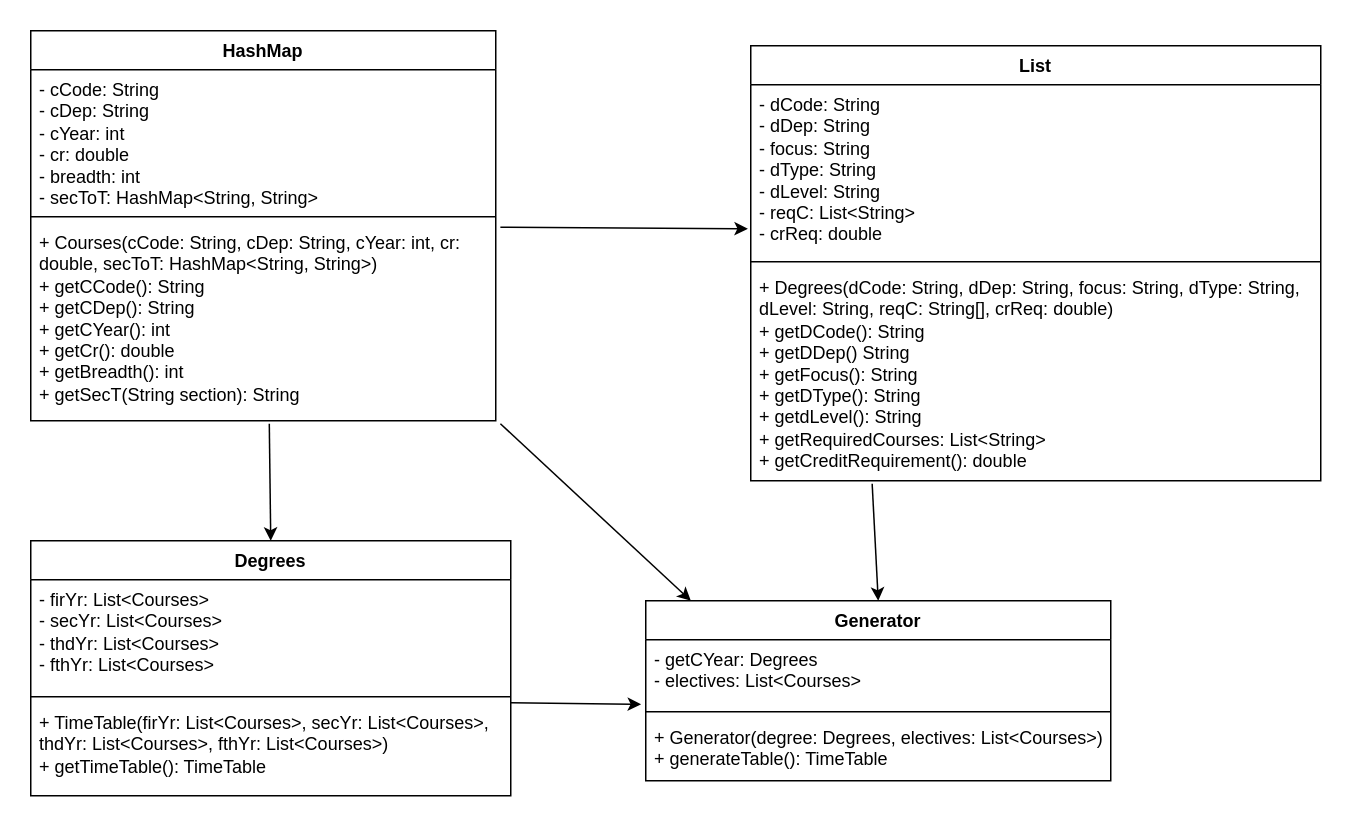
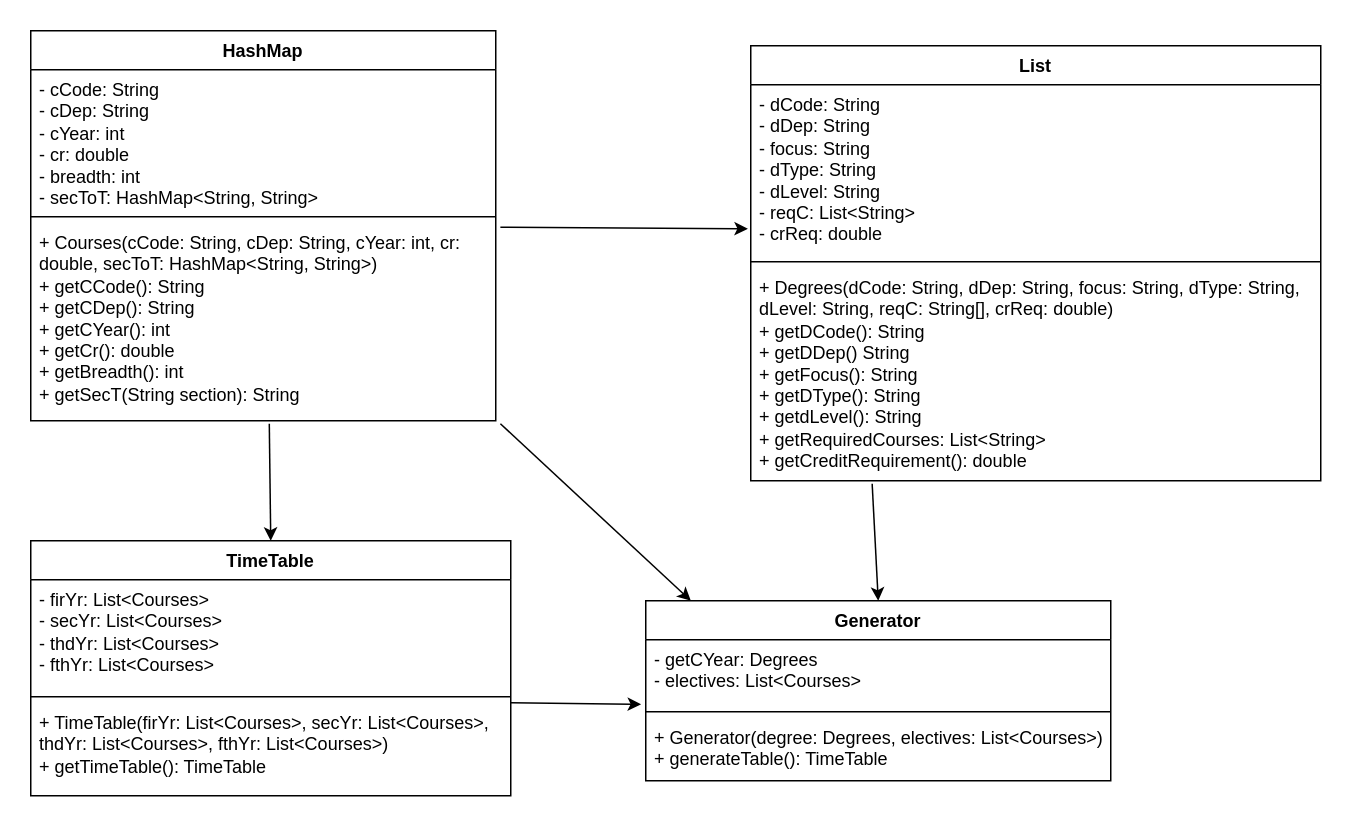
node "Degrees": label "Degrees" -> "TimeTable"
